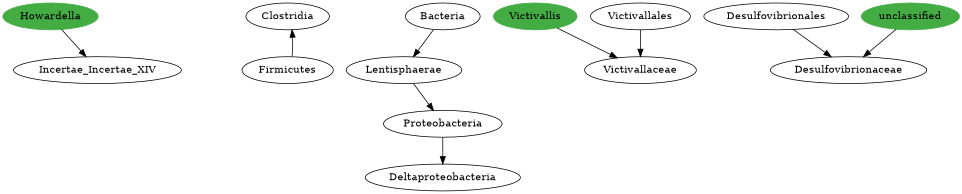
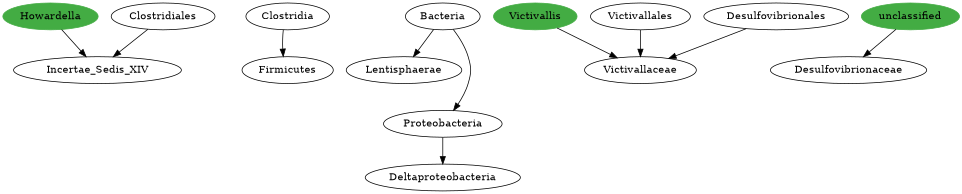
node "Clostridiales": added
edge "Desulfovibrionales" -> "Desulfovibrionaceae": now "Desulfovibrionales" -> "Victivallaceae"
edge "Firmicutes" -> "Clostridia": reversed
node "Incertae_Incertae_XIV": label "Incertae_Incertae_XIV" -> "Incertae_Sedis_XIV"
edge "Lentisphaerae" -> "Proteobacteria": now "Bacteria" -> "Proteobacteria"
